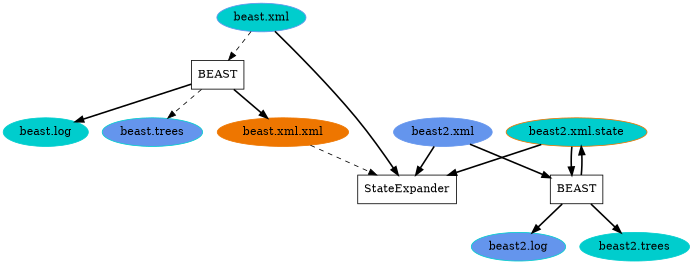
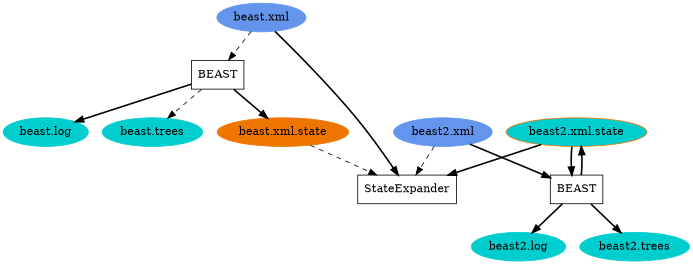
node "beast.xml": fillcolor cyan3 -> cornflowerblue
node "beast.trees": fillcolor cornflowerblue -> cyan3
node "beast.xml.xml": label "beast.xml.xml" -> "beast.xml.state"
edge "beast2.xml" -> "StateExpander": style bold -> dashed
node "beast2.log": fillcolor cornflowerblue -> cyan3
